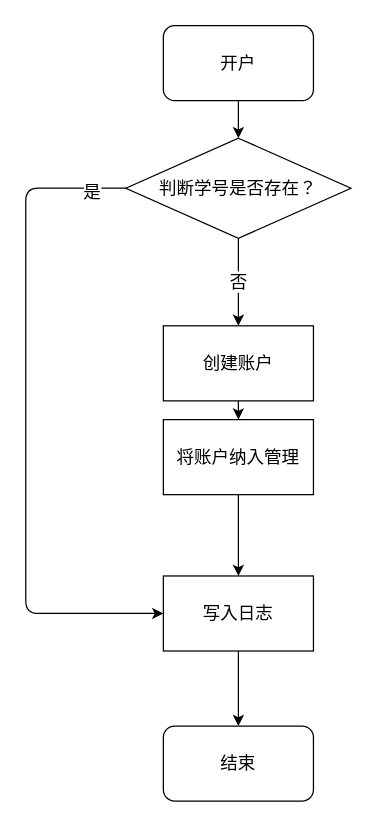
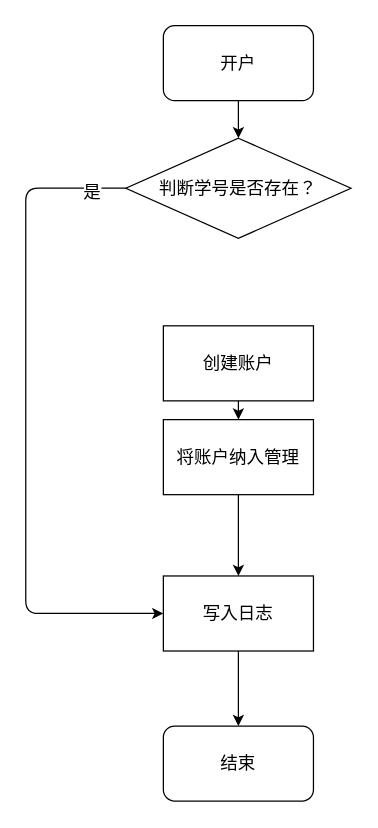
edge "判断学号是否存在？" -> "创建账户": removed, label "否"
